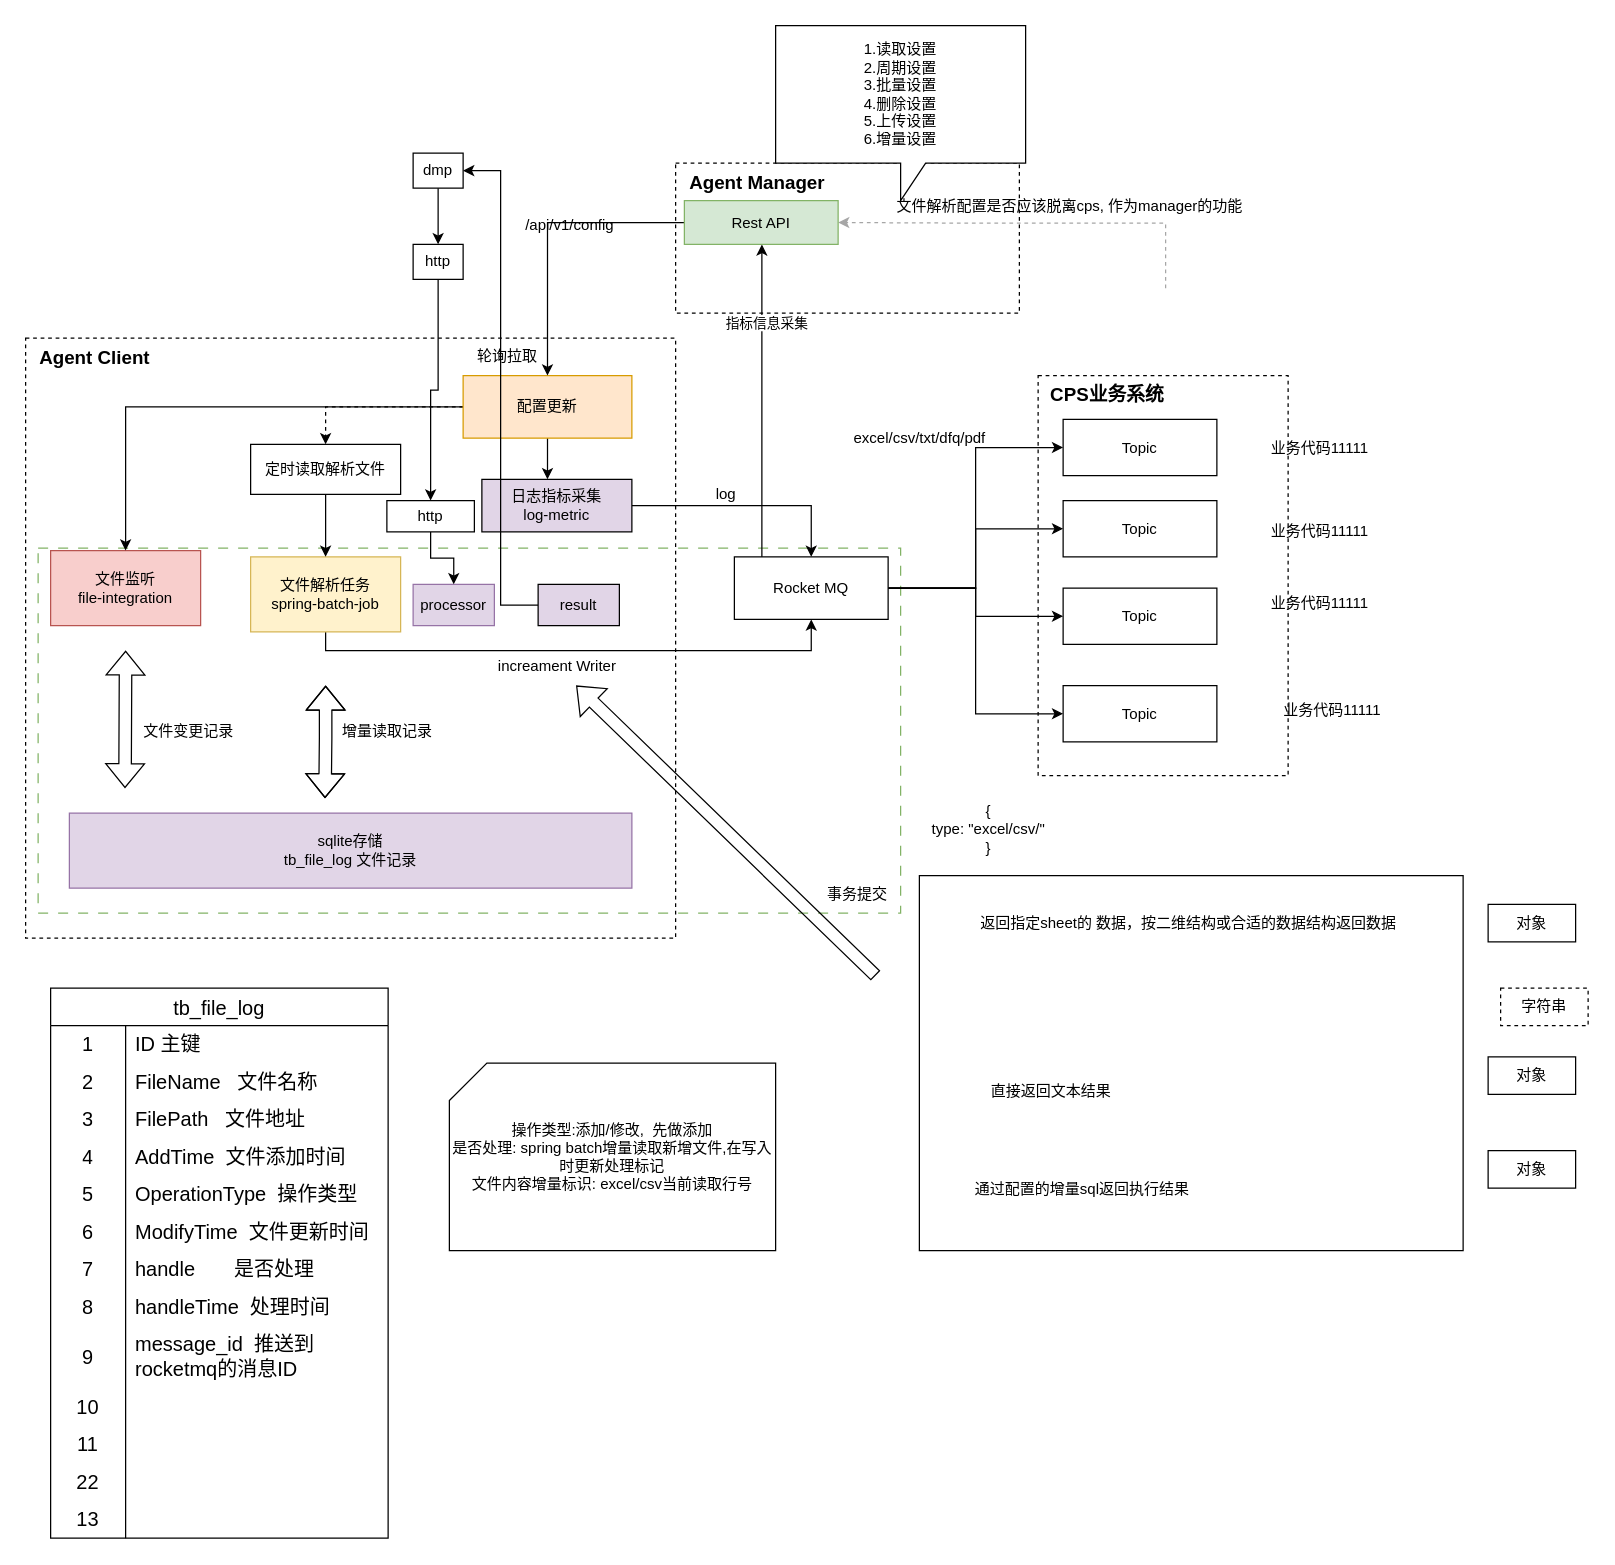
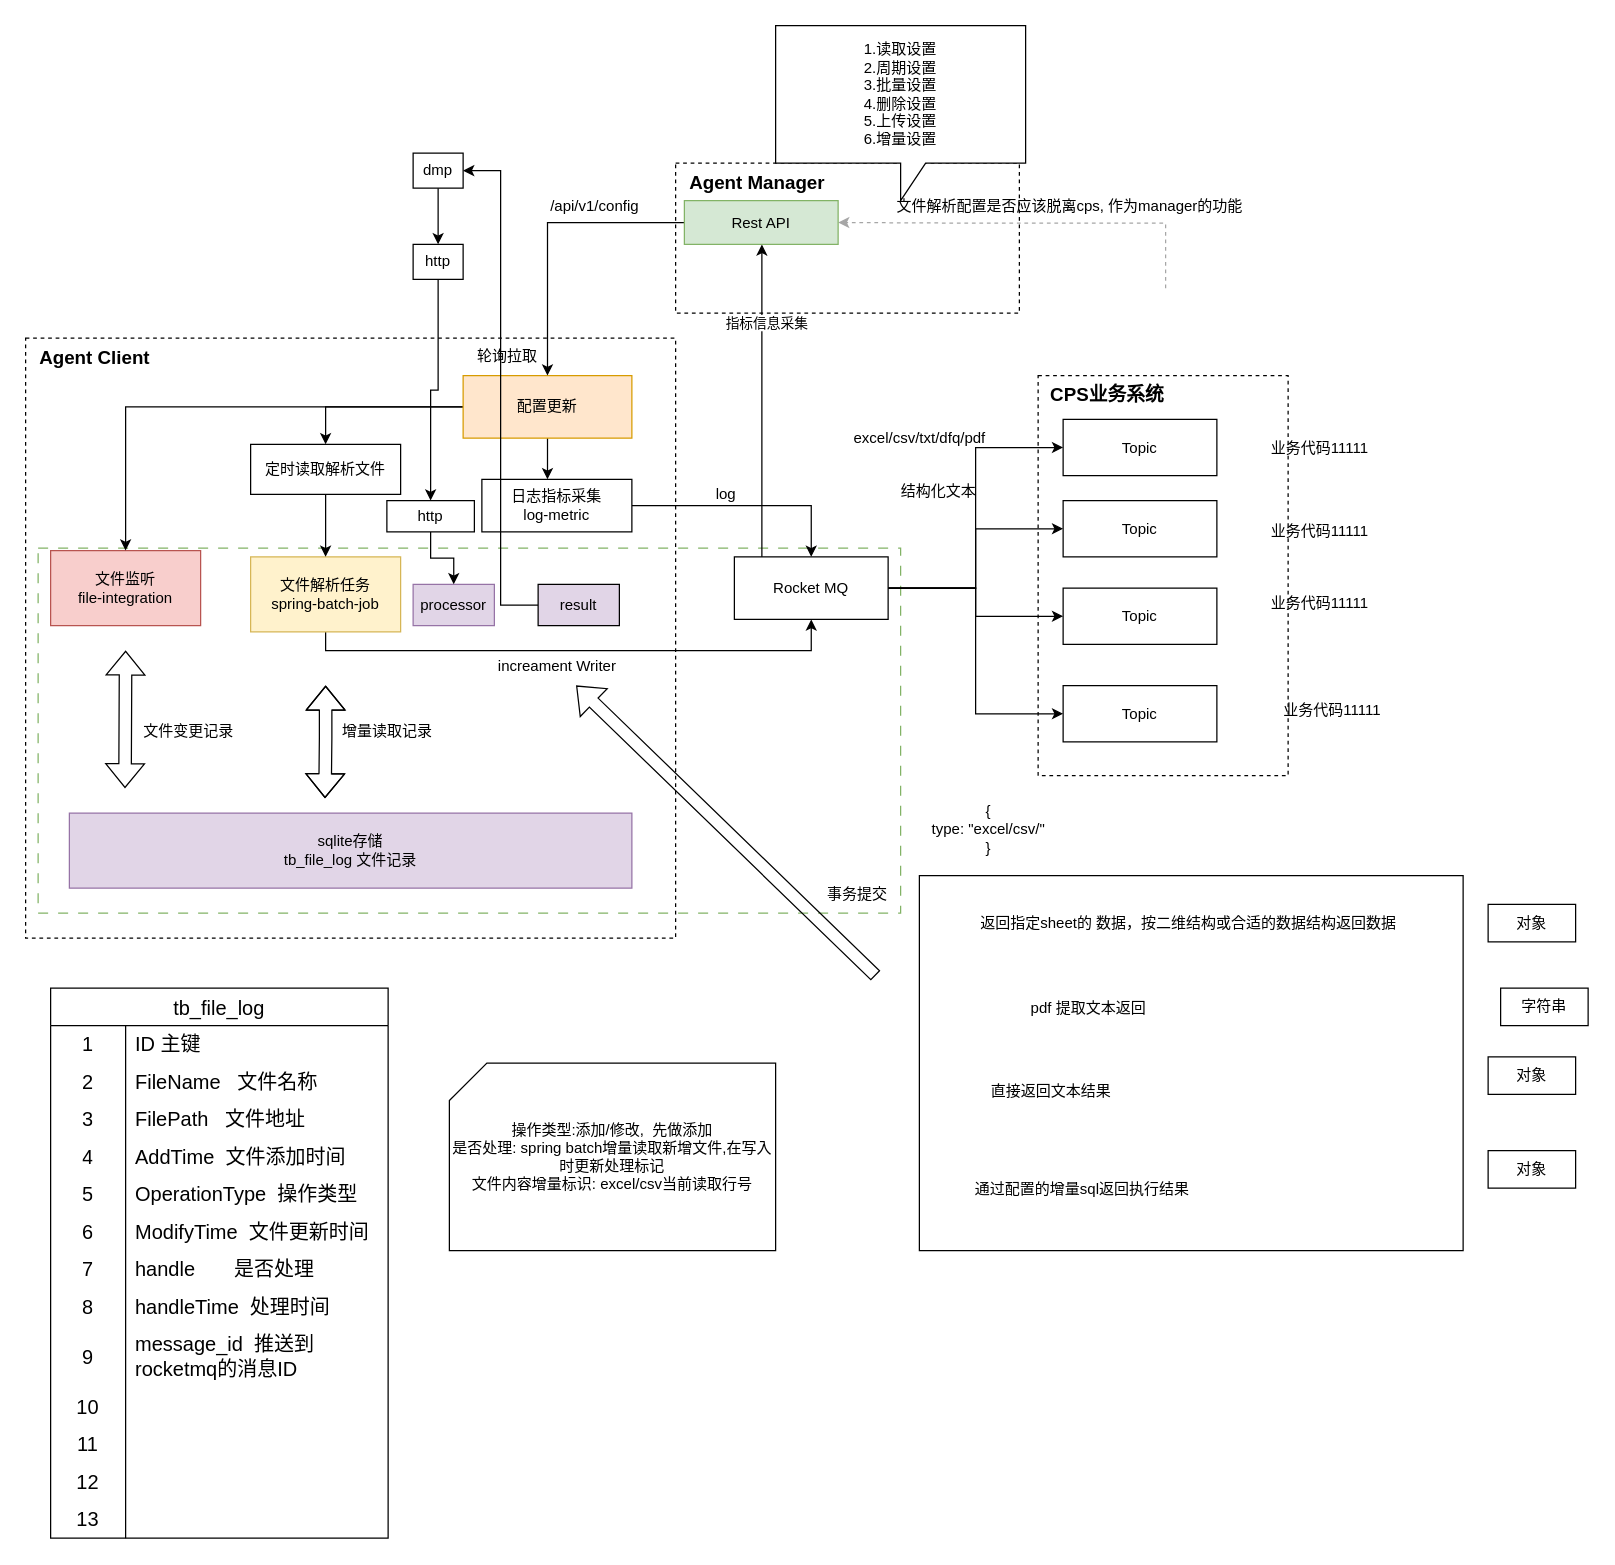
node "/api/v1/config": moved (569, 226) -> (594, 207)
edge "配置更新" -> "定时读取解析文件": style dashed -> solid
node "结构化文本": added
node "日志指标采集 log-metric": fillcolor #e1d5e7 -> #ffffff
node "字符串": style dashed -> solid
node "pdf 提取文本返回": added
node "22": label "22" -> "12"
